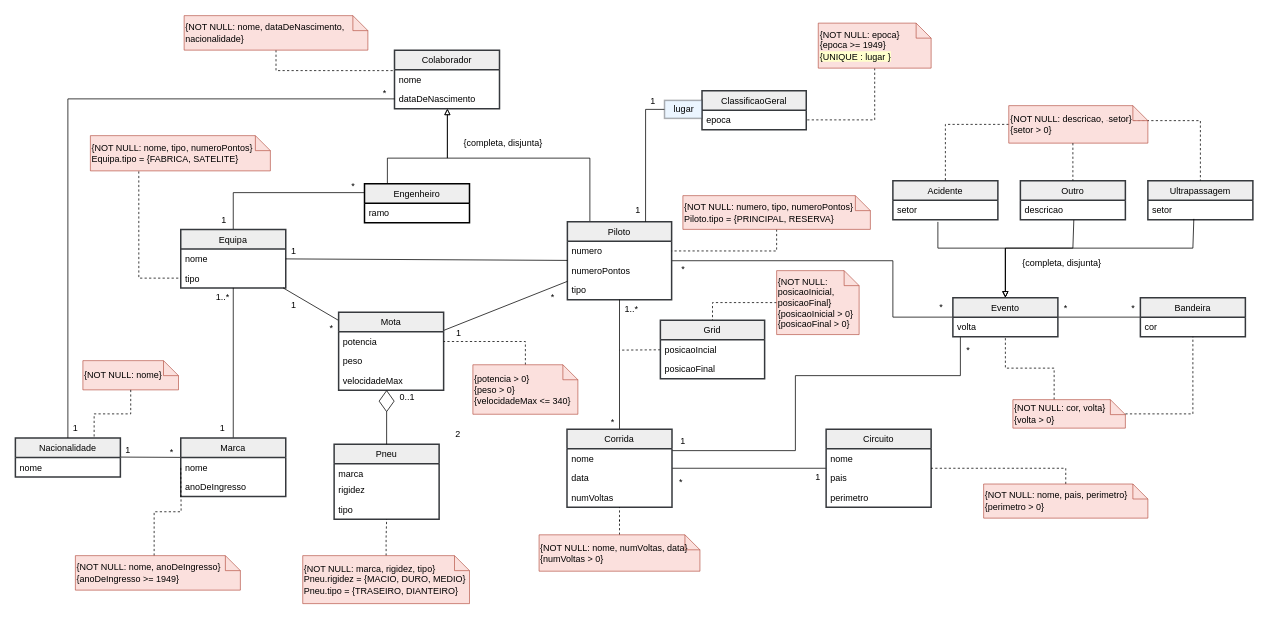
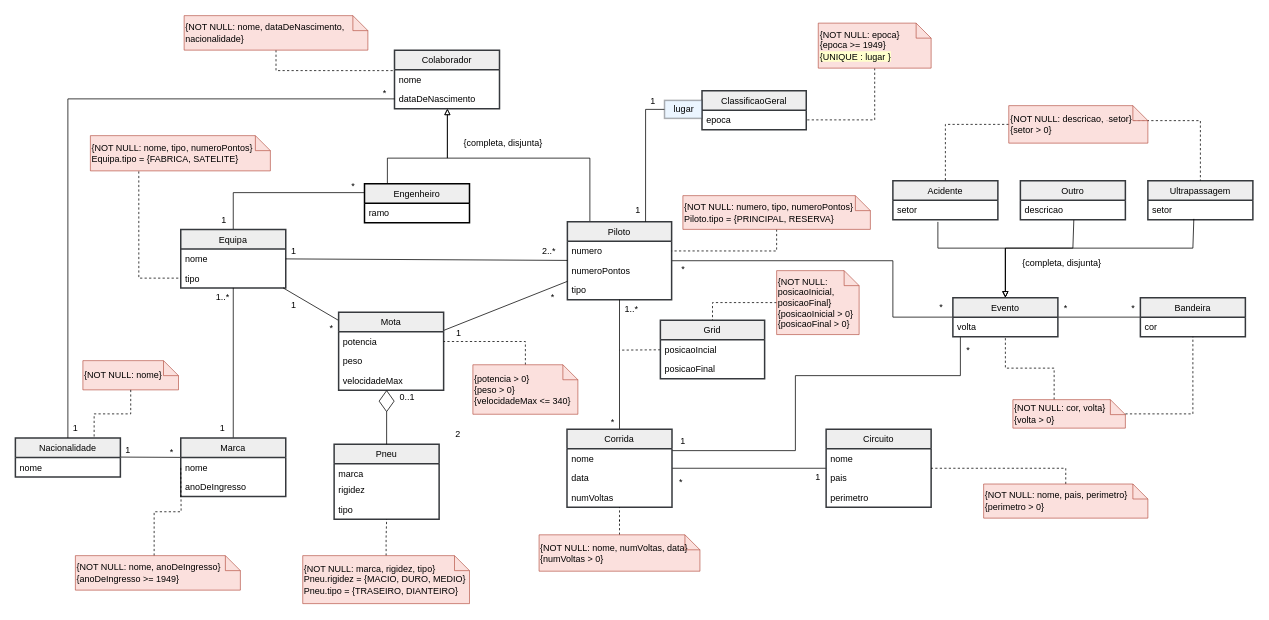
edge "{NOT NULL: descricao, setor} {setor > 0}" -- "Outro": removed
node "2..*": added
